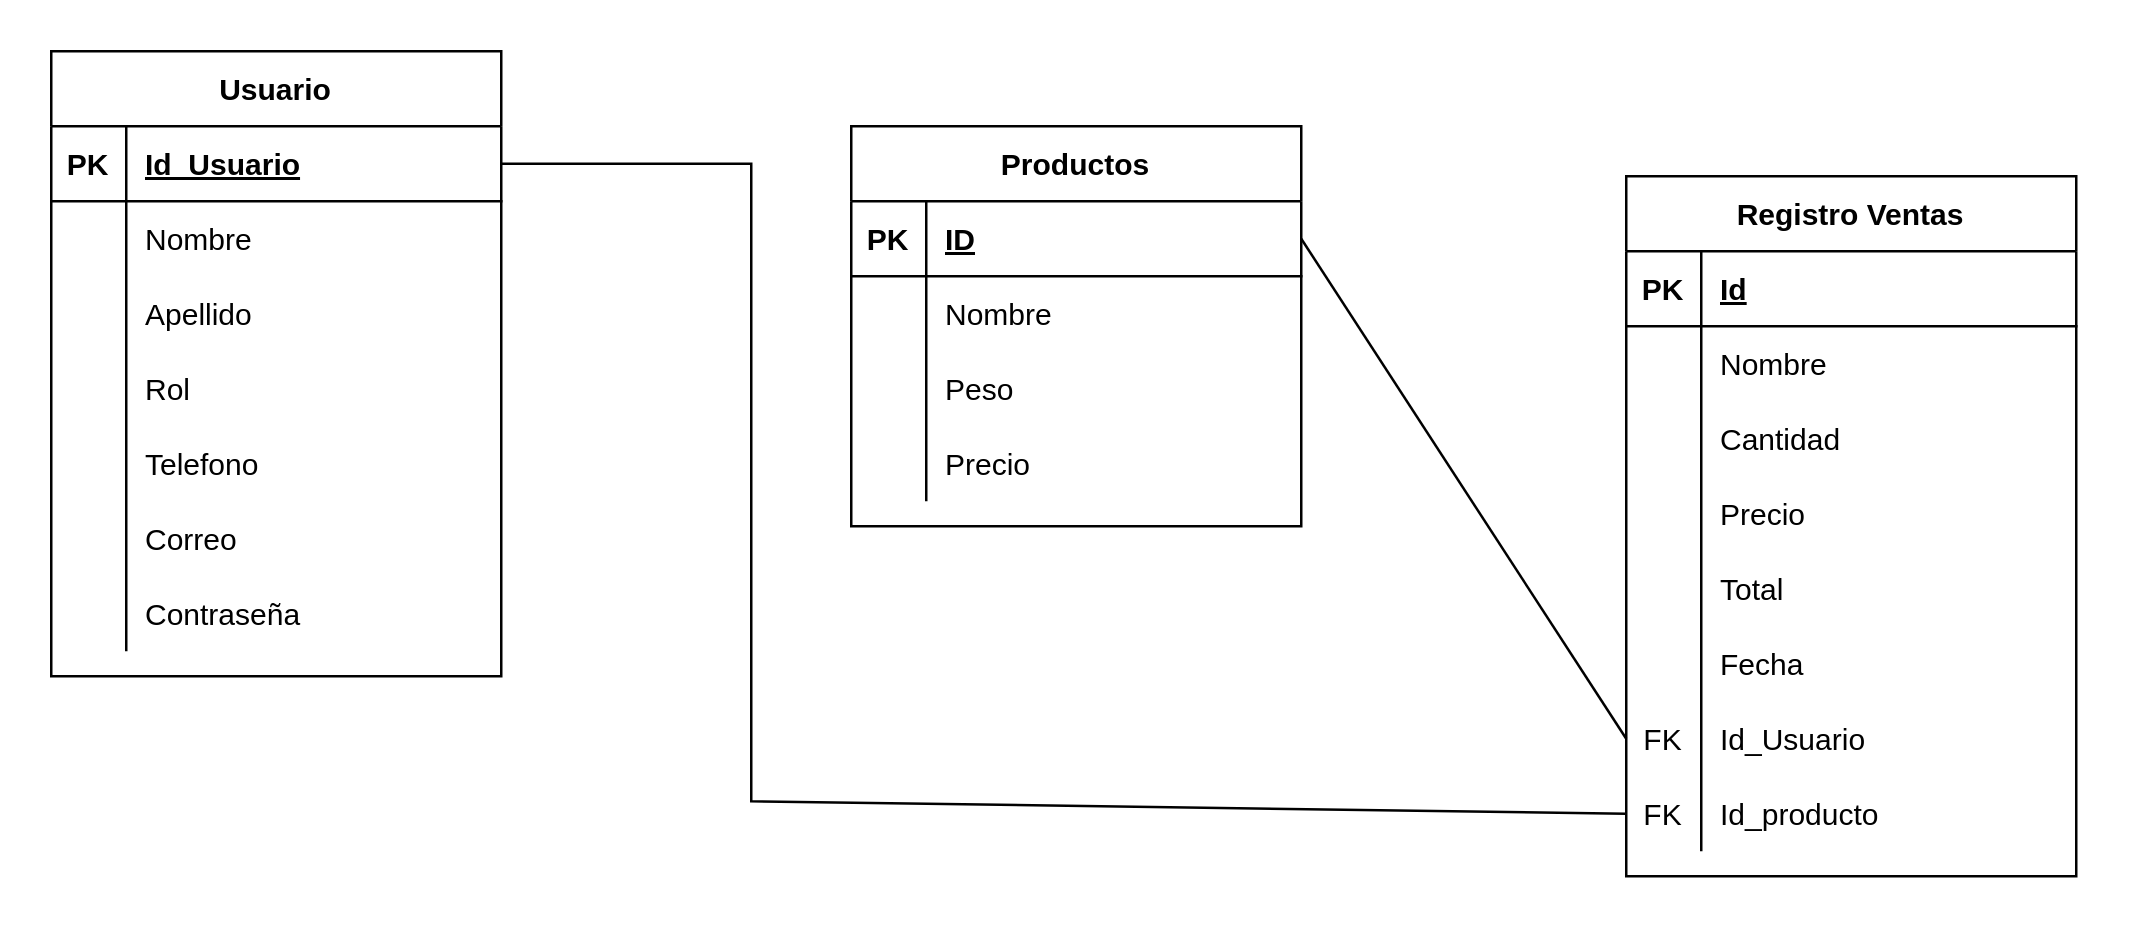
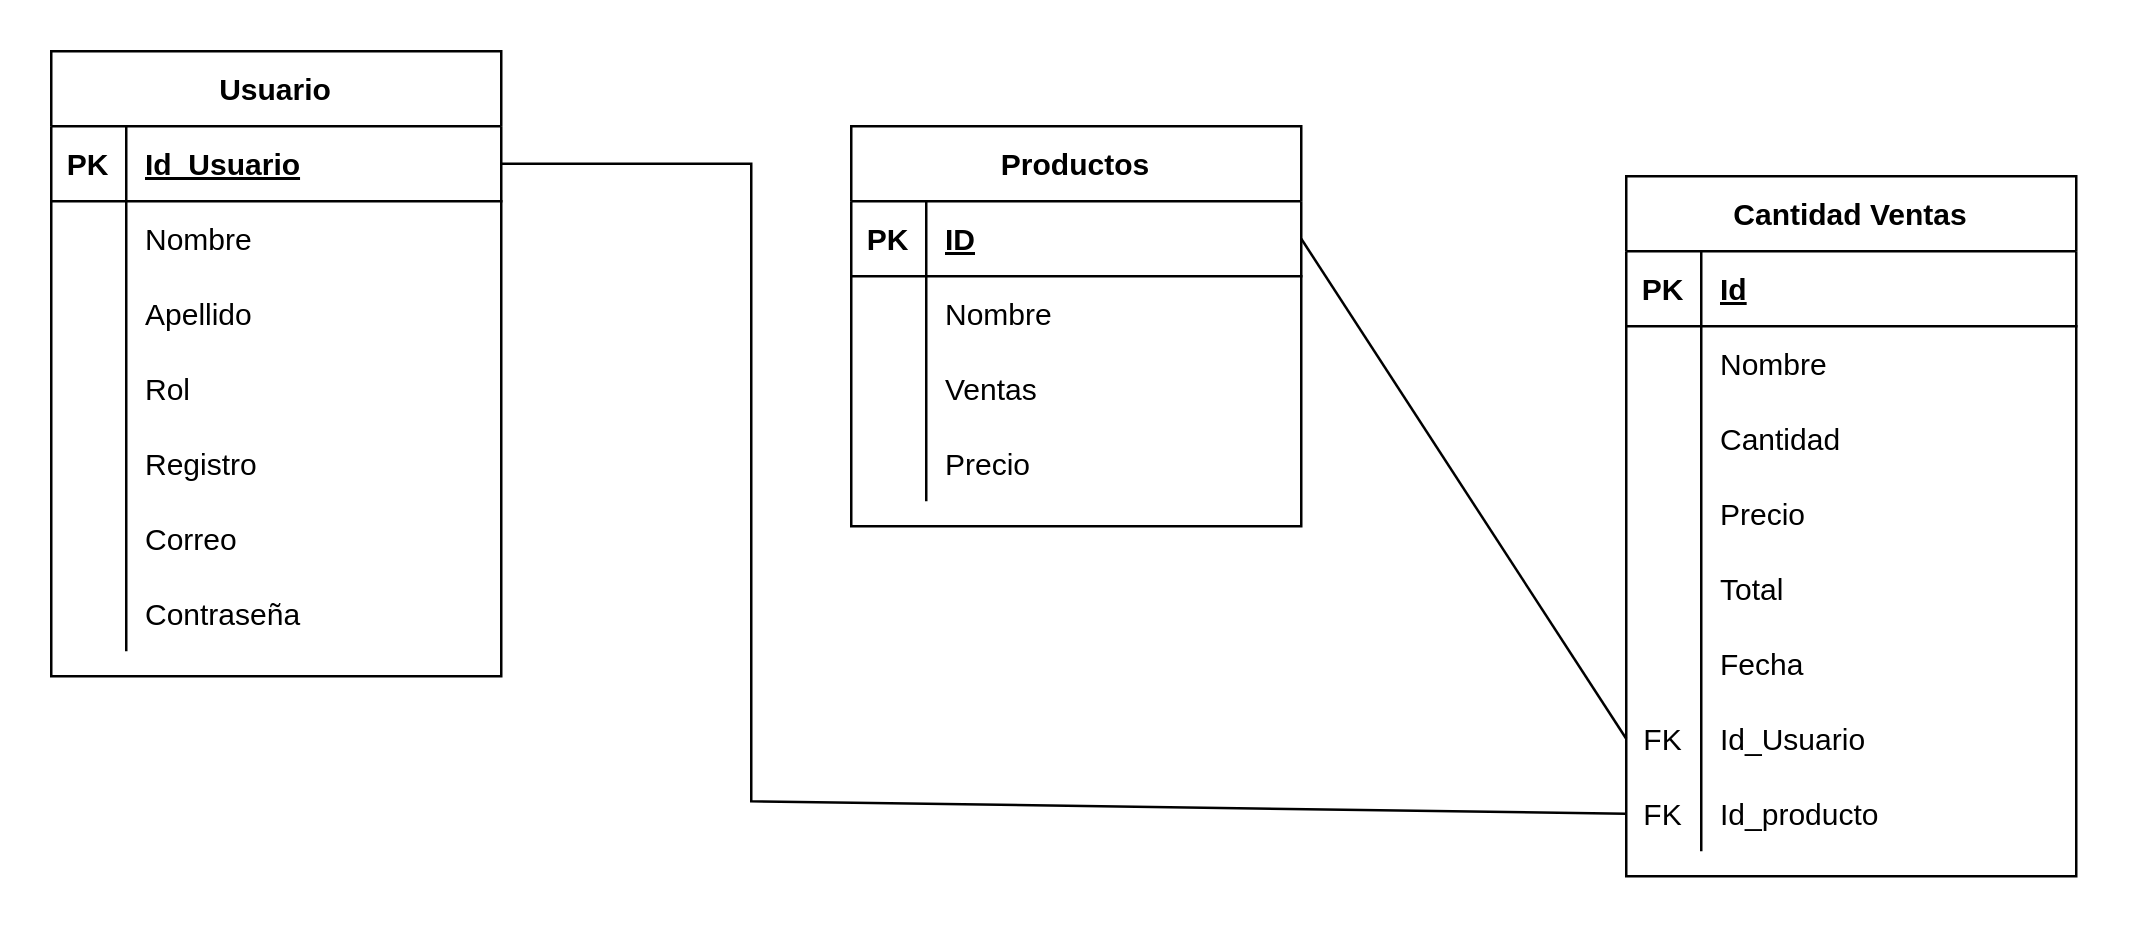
node "Registro Ventas": label "Registro Ventas" -> "Cantidad Ventas"
node "Peso": label "Peso" -> "Ventas"
node "Telefono": label "Telefono" -> "Registro"
